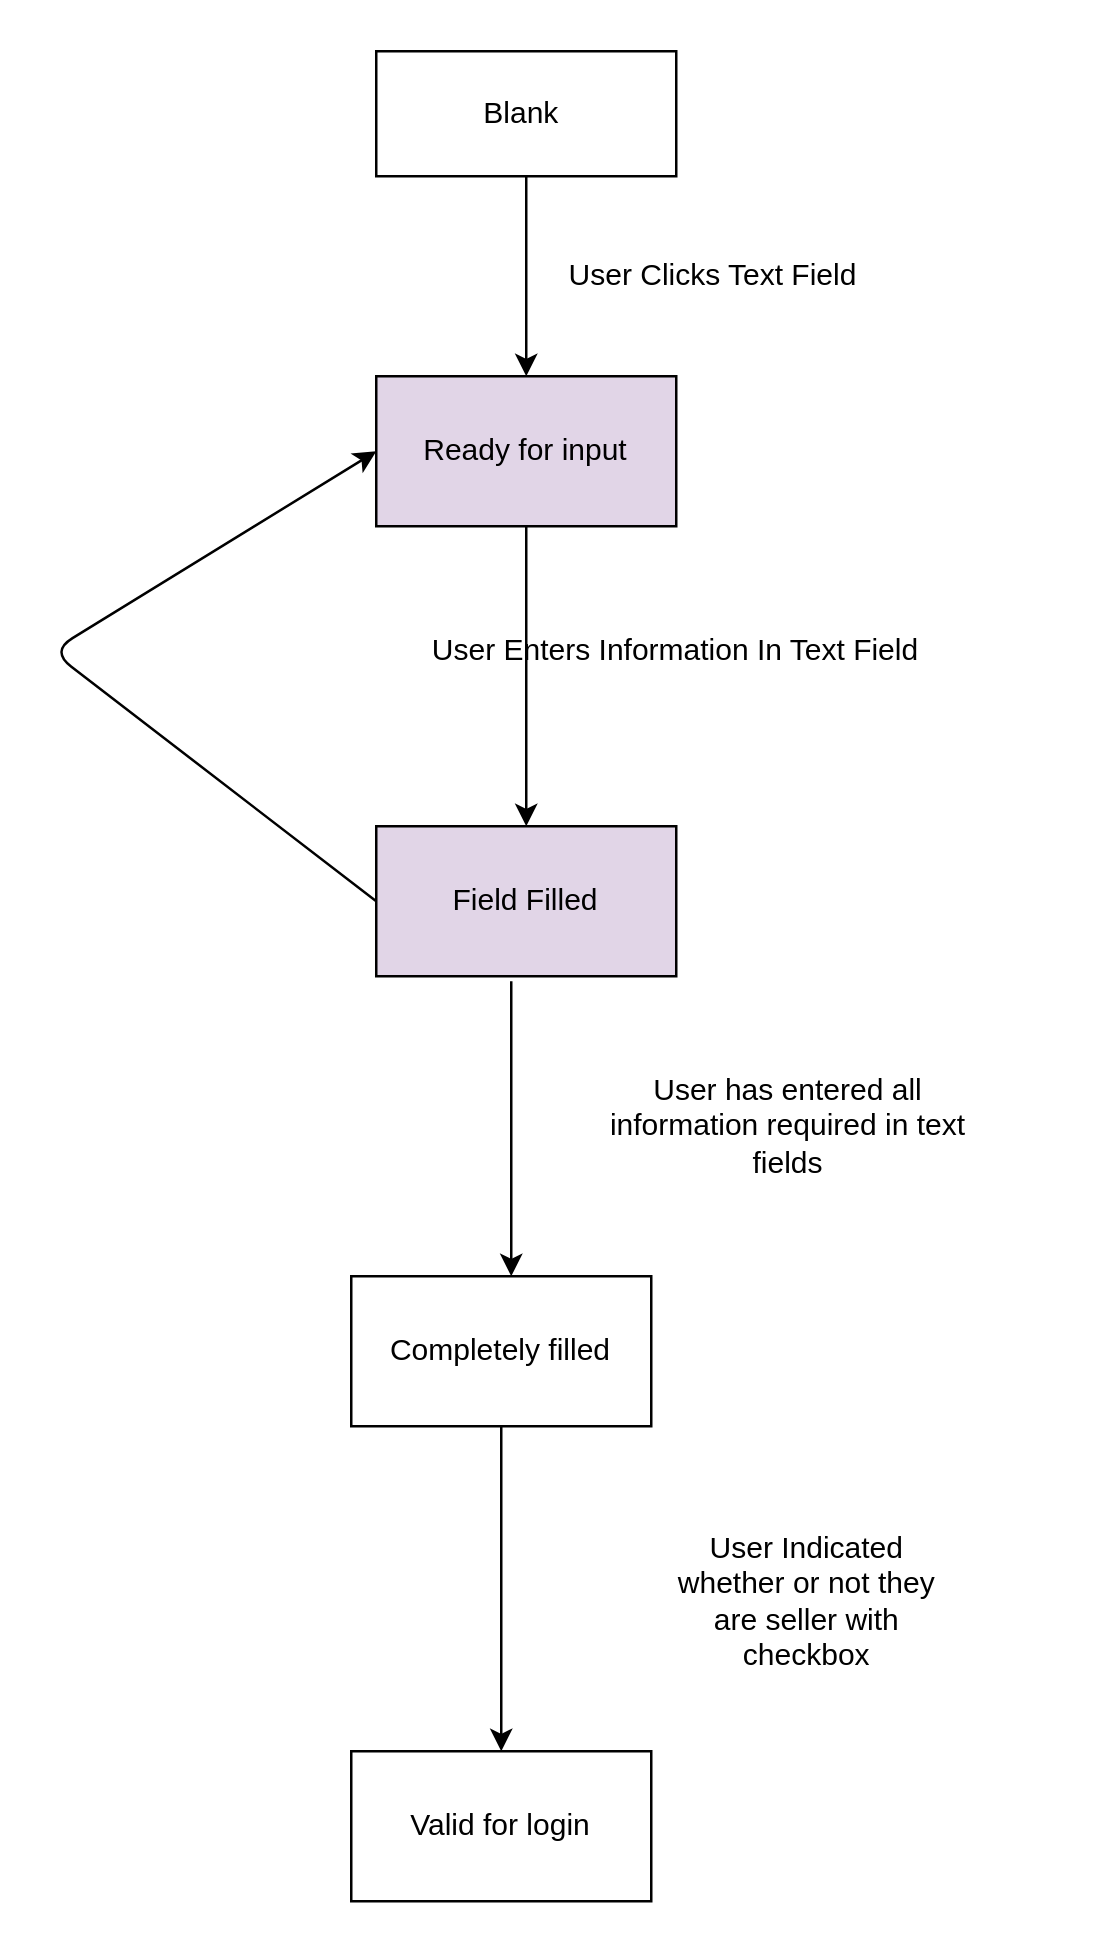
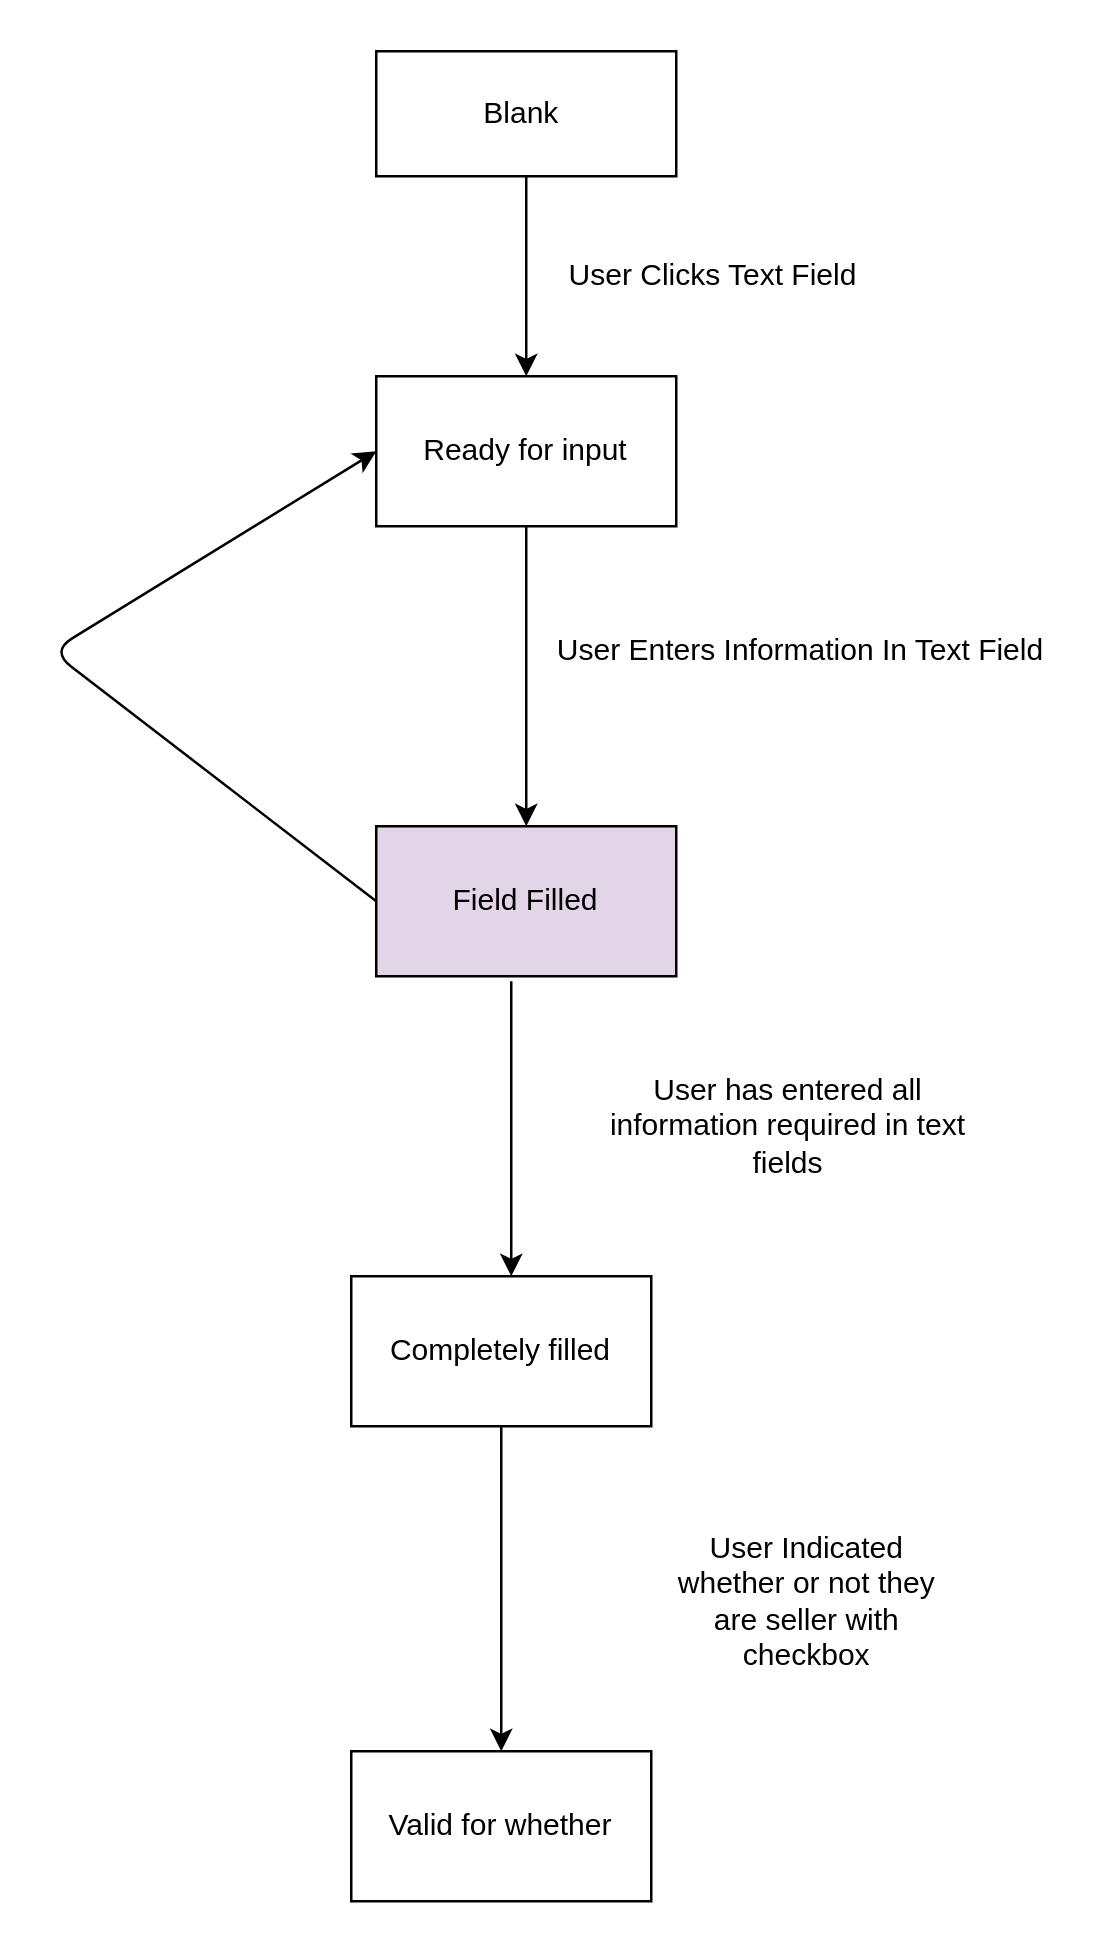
node "Ready for input": fillcolor #e1d5e7 -> #ffffff
node "User Enters Information In Text Field": moved (676, 651) -> (801, 651)
node "Valid for login": label "Valid for login" -> "Valid for whether"
